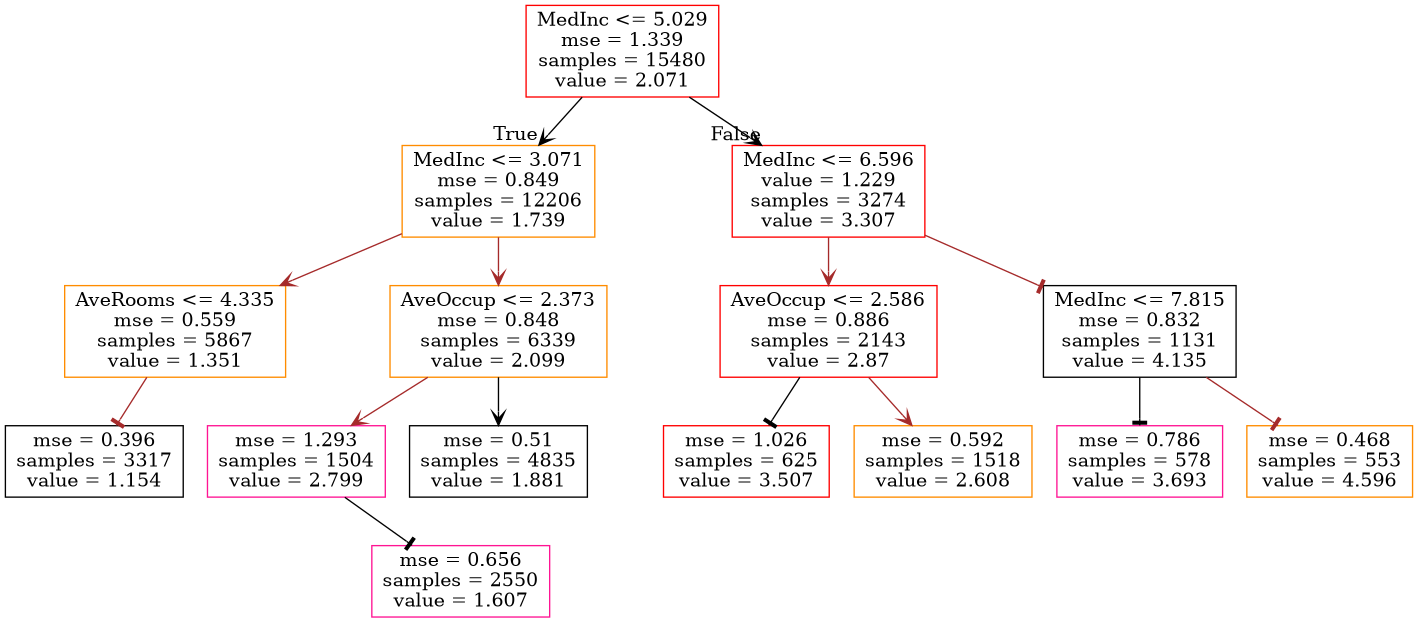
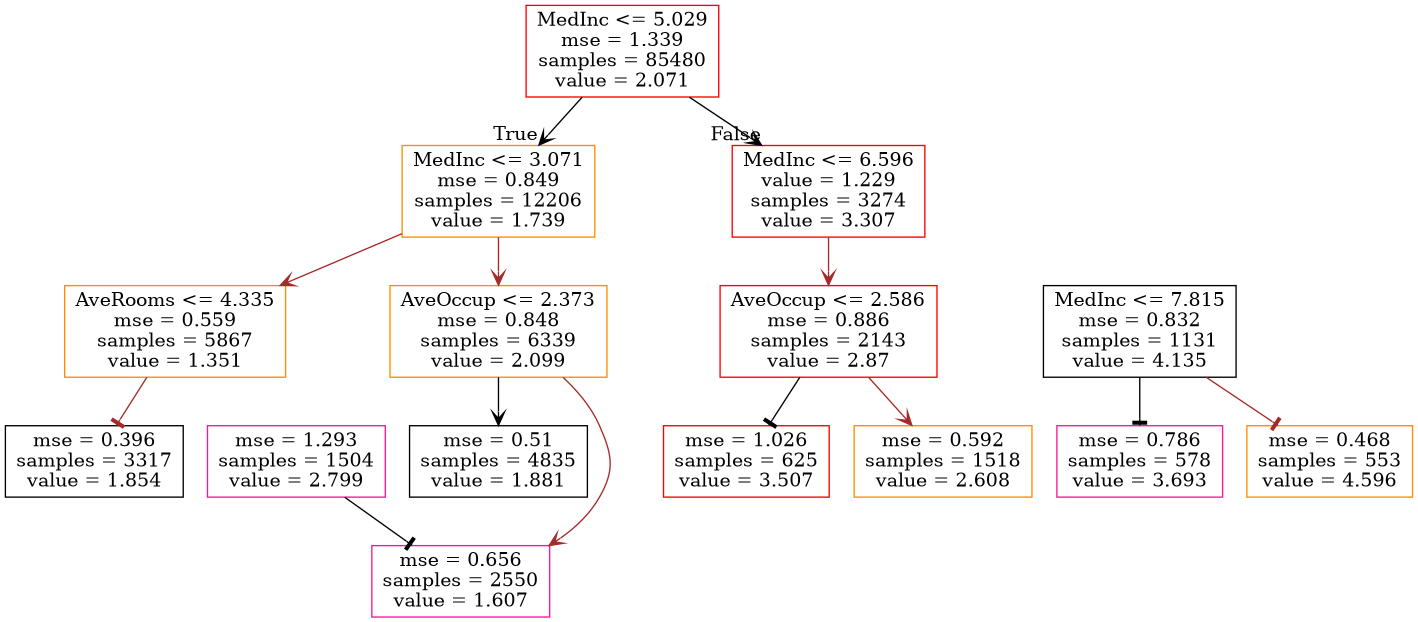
node "MedInc <= 5.029 mse = 1.339 samples = 15480 value = 2.071": label "MedInc <= 5.029 mse = 1.339 samples = 15480 value = 2.071" -> "MedInc <= 5.029 mse = 1.339 samples = 85480 value = 2.071"
edge "MedInc <= 6.596 value = 1.229 samples = 3274 value = 3.307" -> "MedInc <= 7.815 mse = 0.832 samples = 1131 value = 4.135": removed
edge "AveOccup <= 2.373 mse = 0.848 samples = 6339 value = 2.099" -> "mse = 1.293 samples = 1504 value = 2.799": now "AveOccup <= 2.373 mse = 0.848 samples = 6339 value = 2.099" -> "mse = 0.656 samples = 2550 value = 1.607"
node "mse = 0.396 samples = 3317 value = 1.154": label "mse = 0.396 samples = 3317 value = 1.154" -> "mse = 0.396 samples = 3317 value = 1.854"
